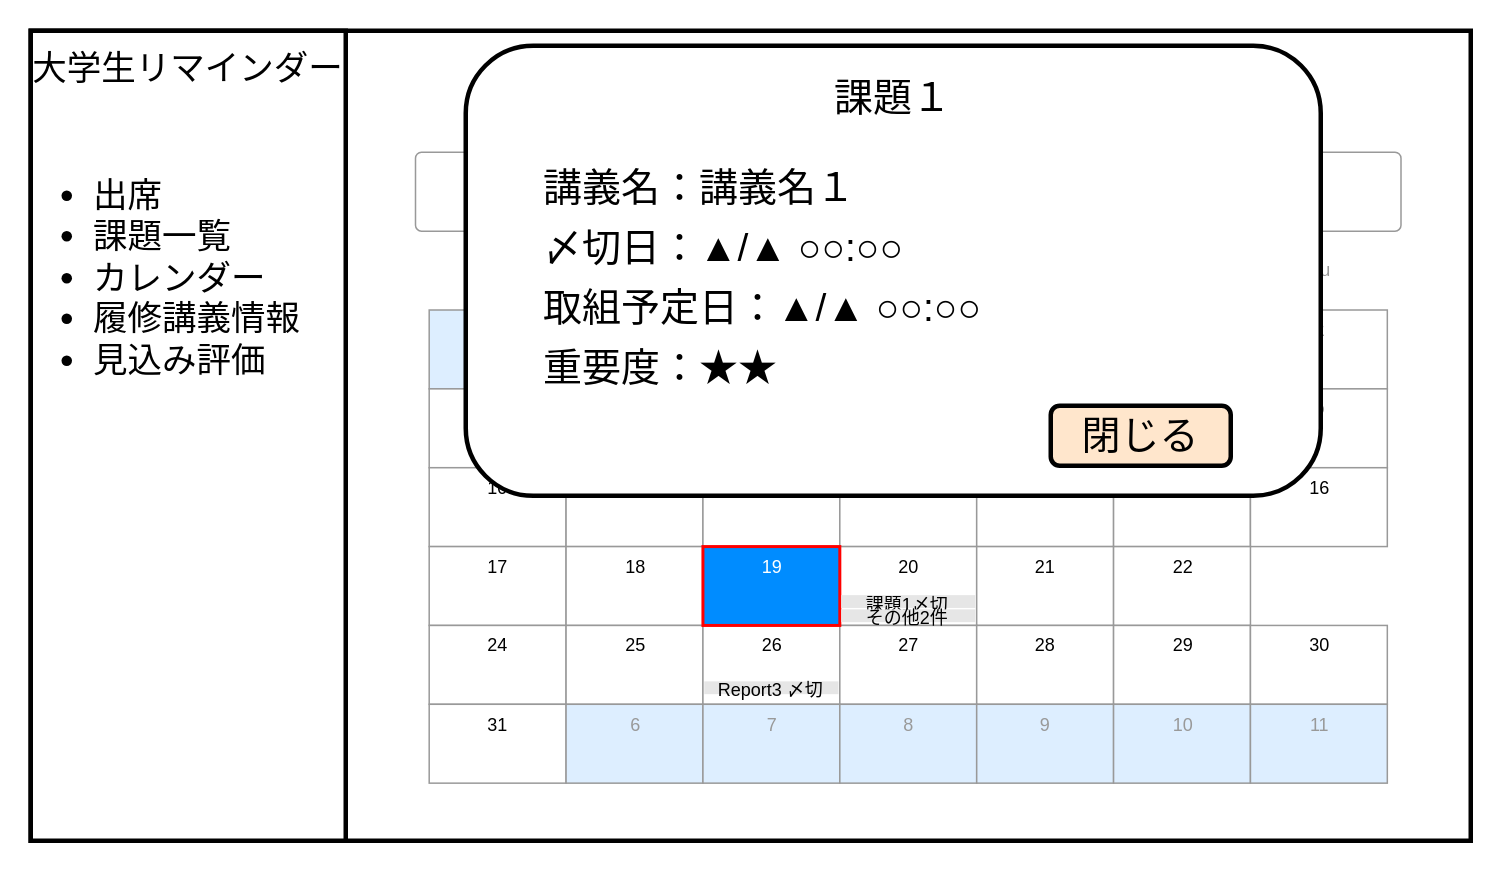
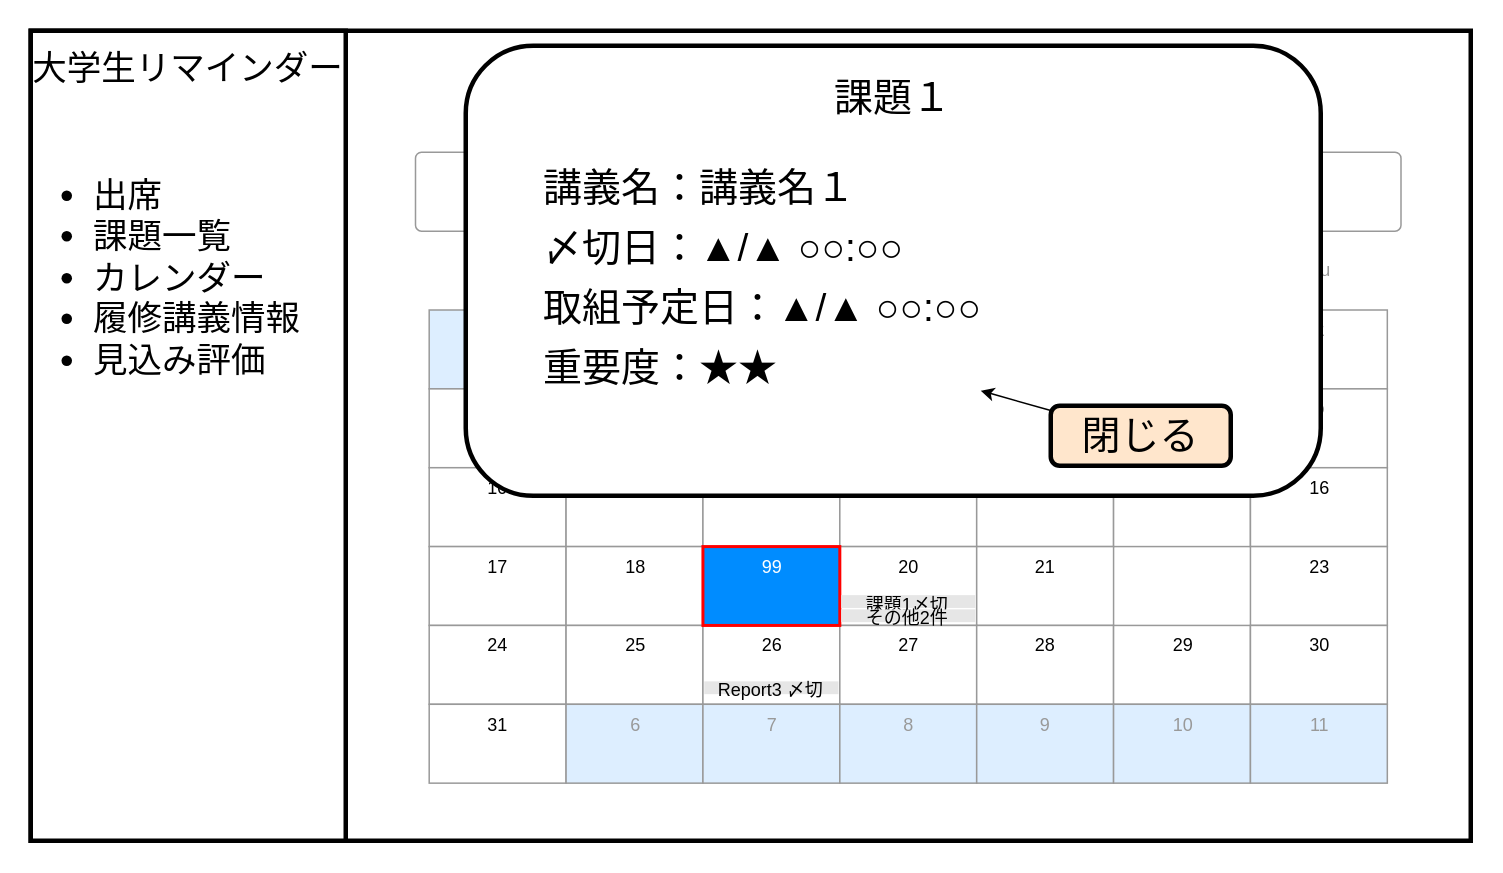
edge "閉じる" -> "重要度：★★": added
node "19": label "19" -> "99"
node "22": removed
node "23": added
